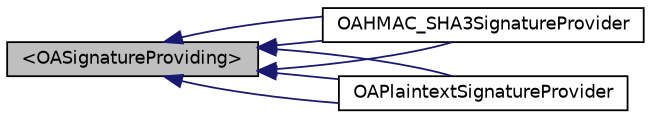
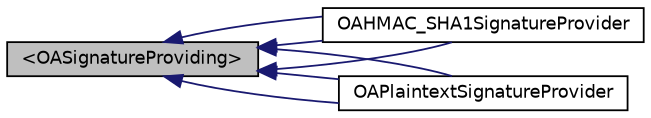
node "OAHMAC_SHA3SignatureProvider": label "OAHMAC_SHA3SignatureProvider" -> "OAHMAC_SHA1SignatureProvider"
